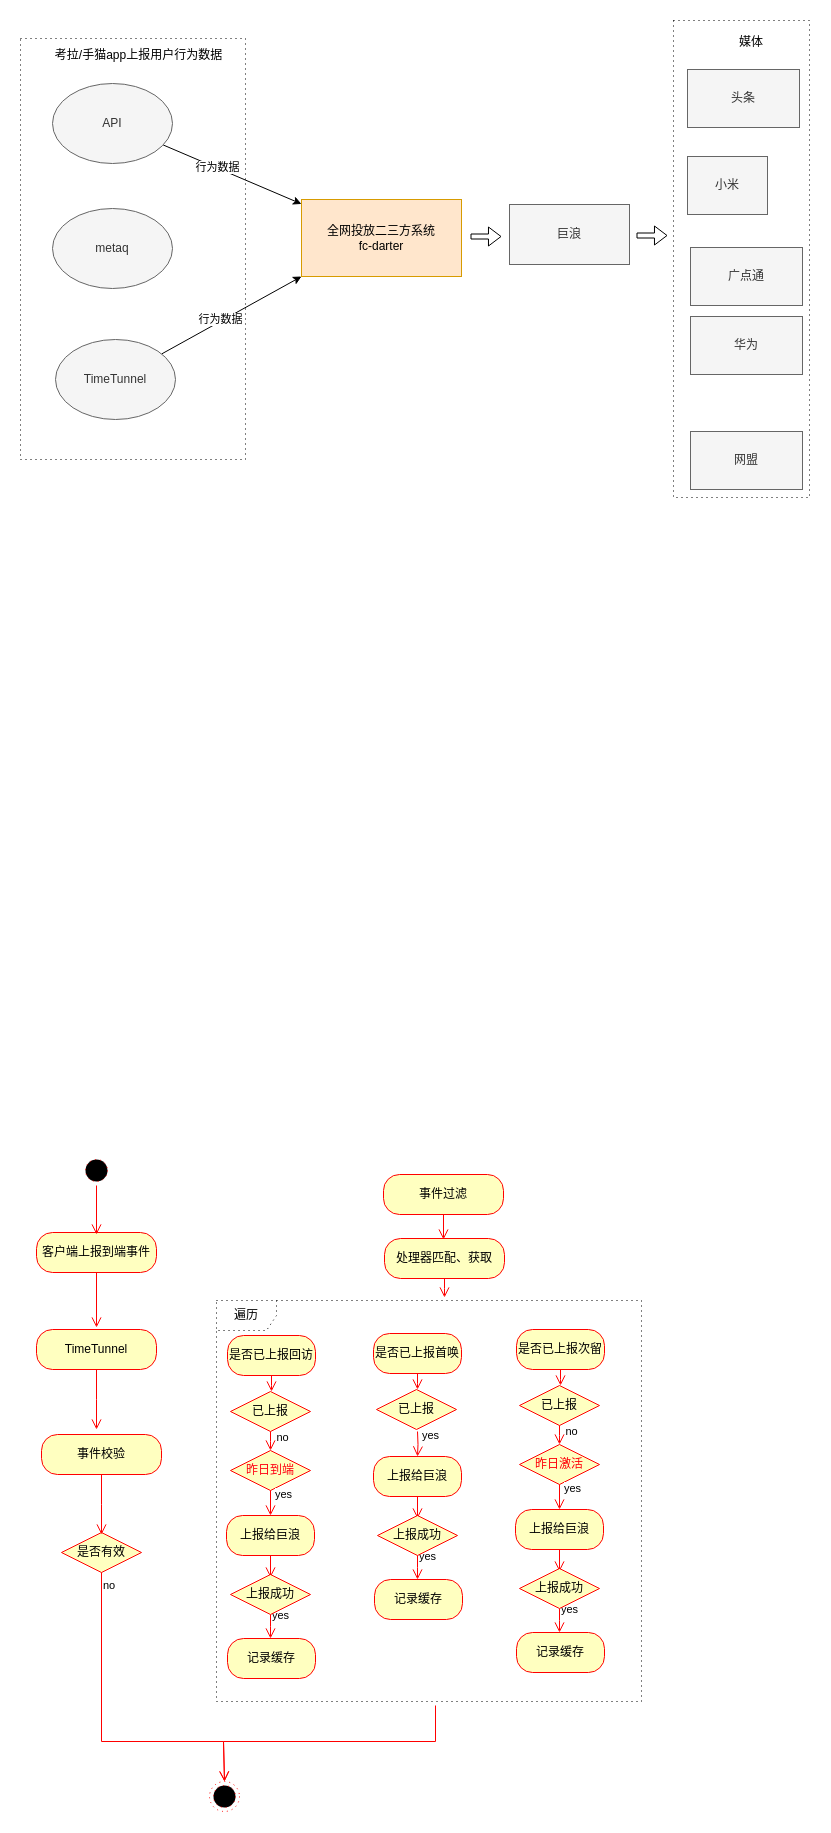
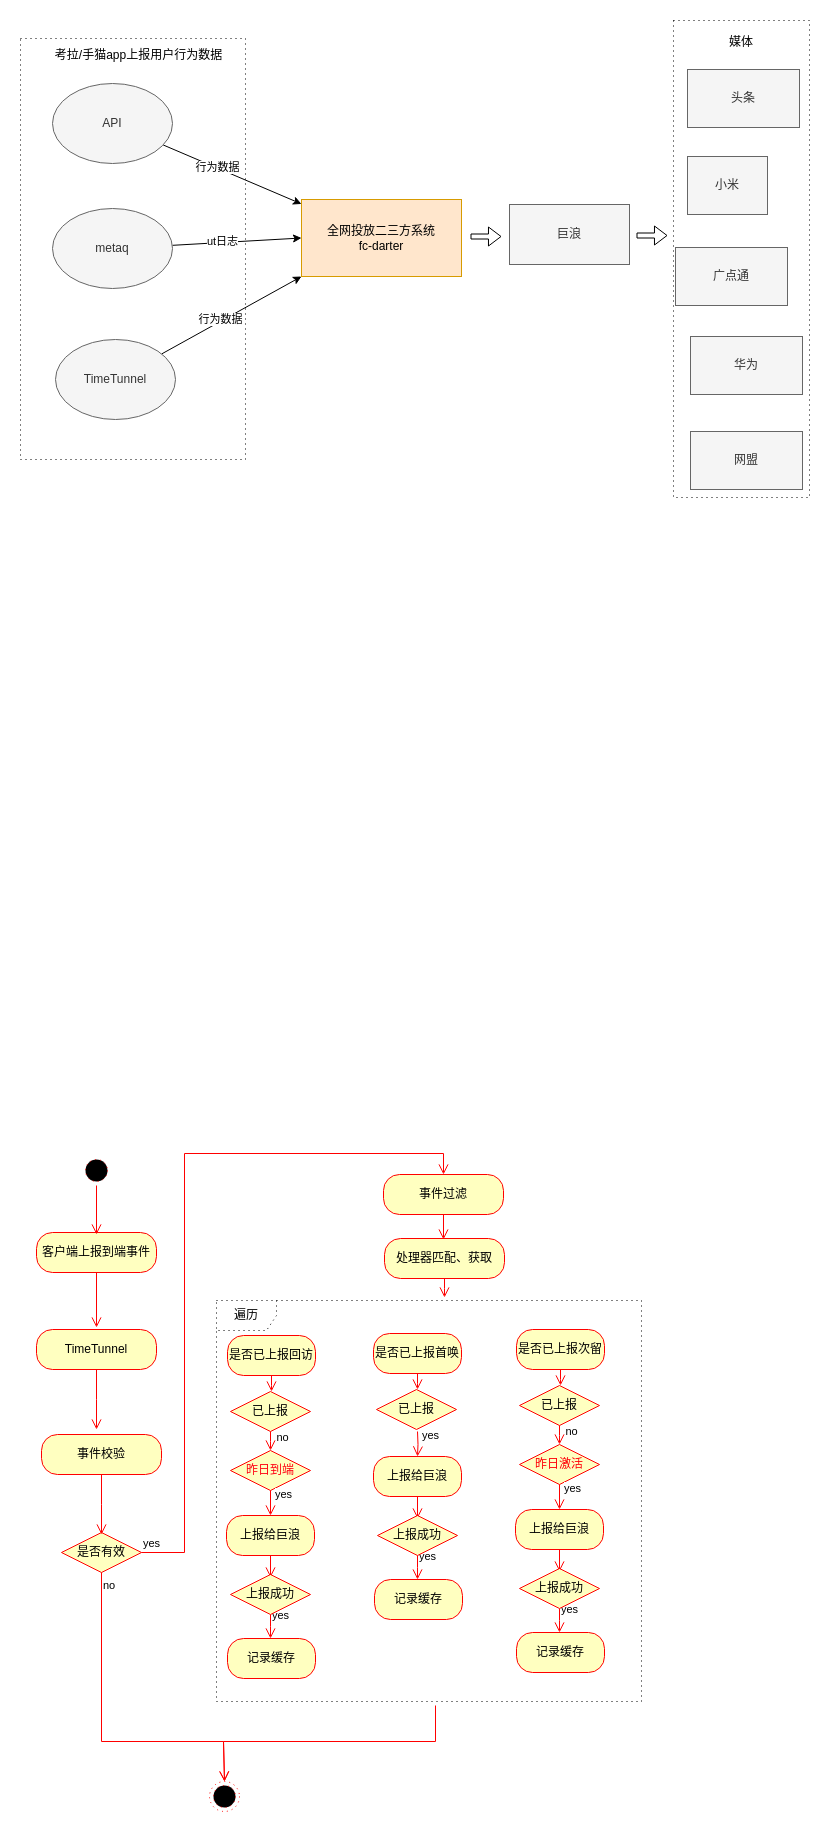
node "媒体": moved (752, 43) -> (742, 43)
edge "metaq" -> "全网投放二三方系统 fc-darter": added, label "ut日志"
node "广点通": moved (747, 277) -> (732, 277)
node "华为": moved (747, 346) -> (747, 366)
edge "是否有效" -> "事件过滤": added, label "yes"
